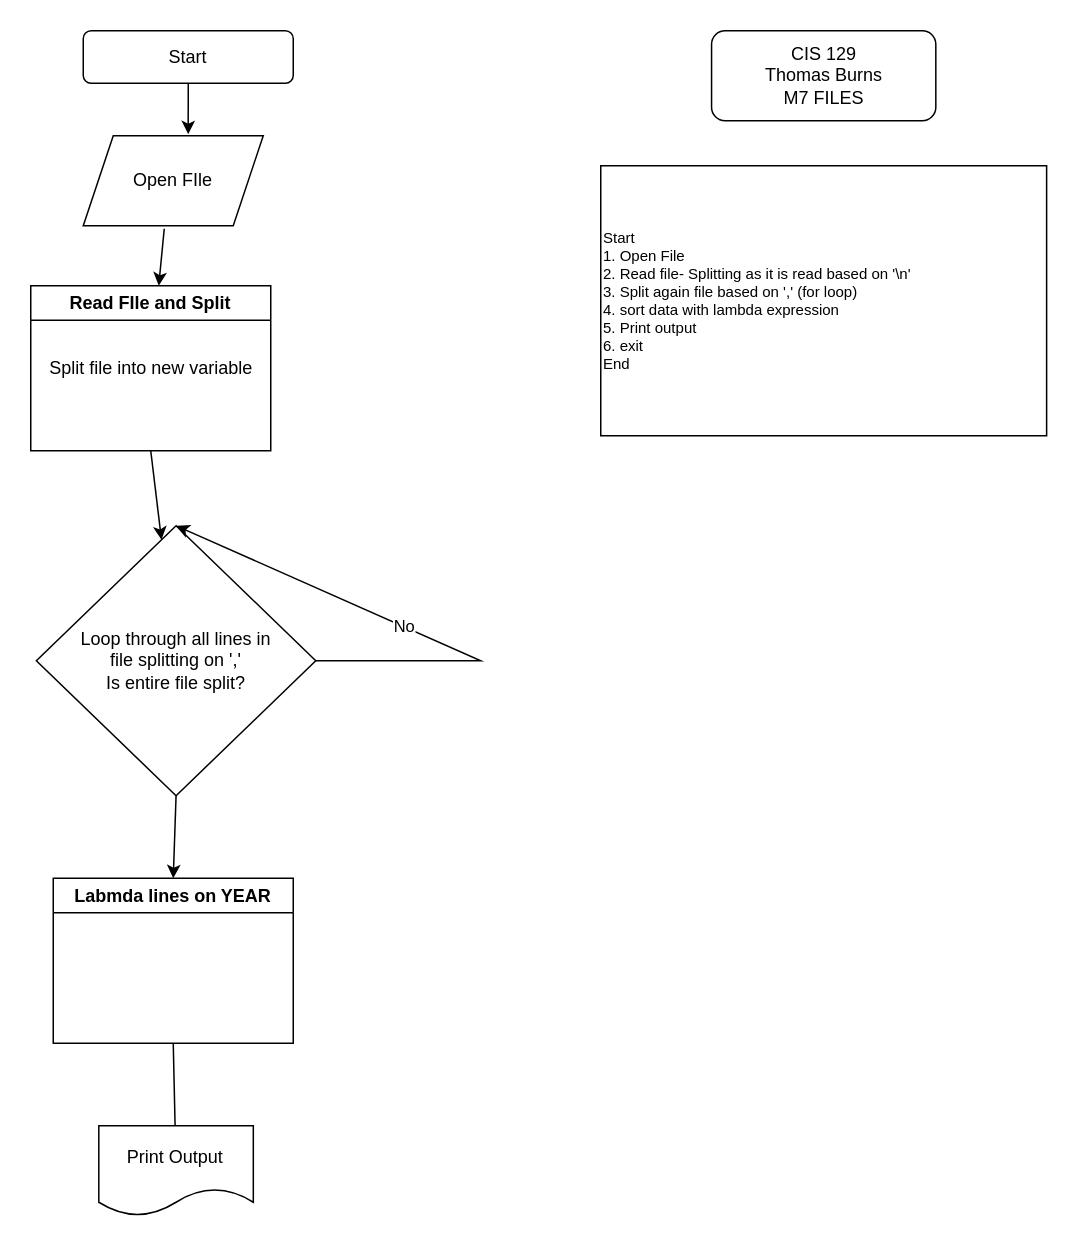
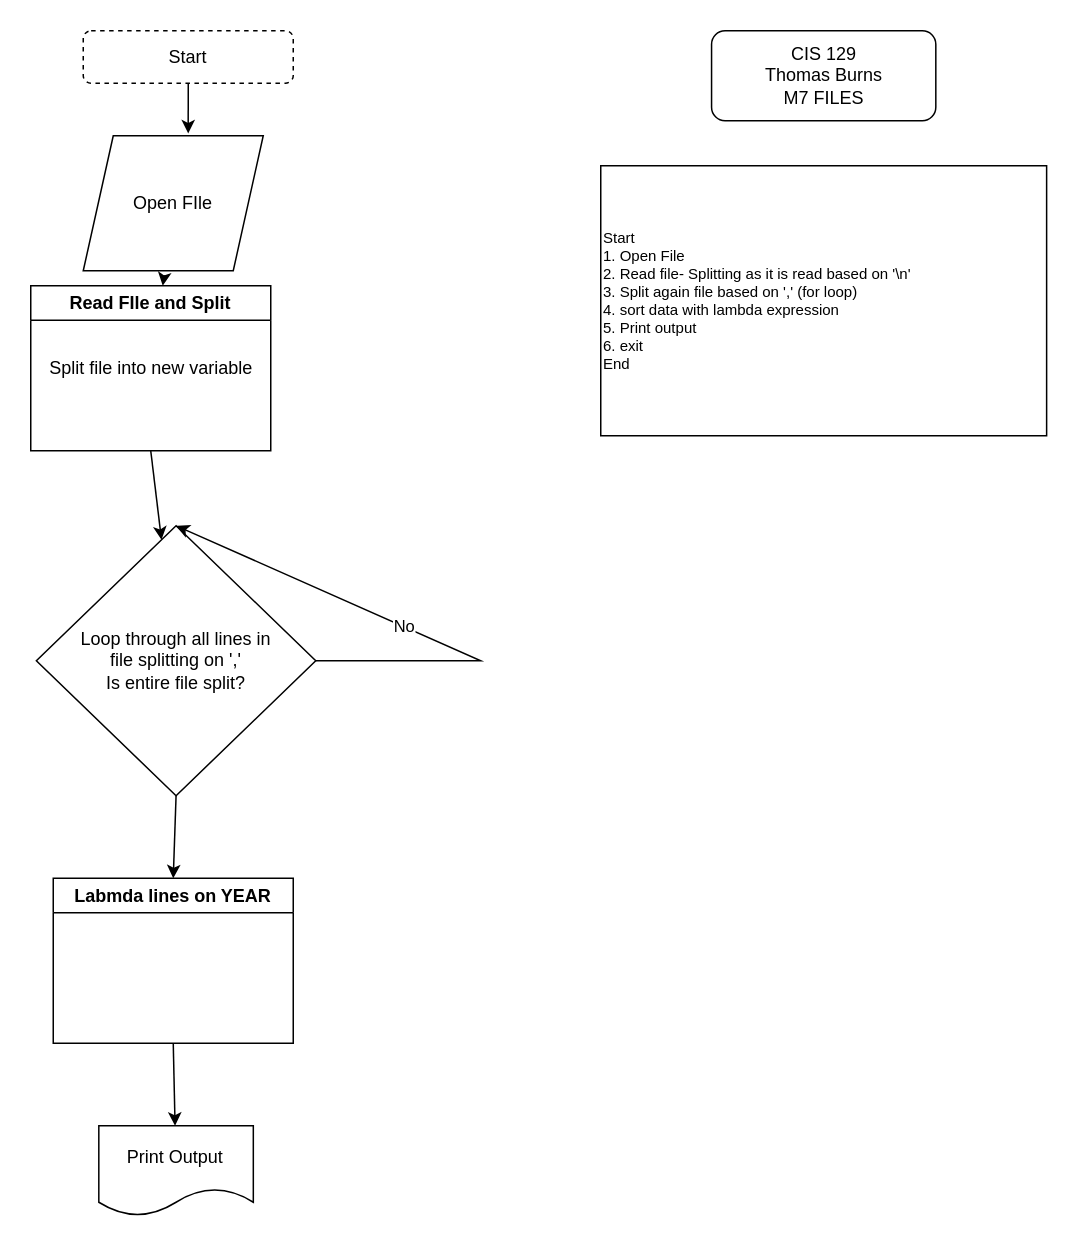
node "Start": style solid -> dashed
node "Open FIle": size 180x90 -> 180x135
edge "Labmda lines on YEAR" -- "Print Output": arrowhead none -> classic
